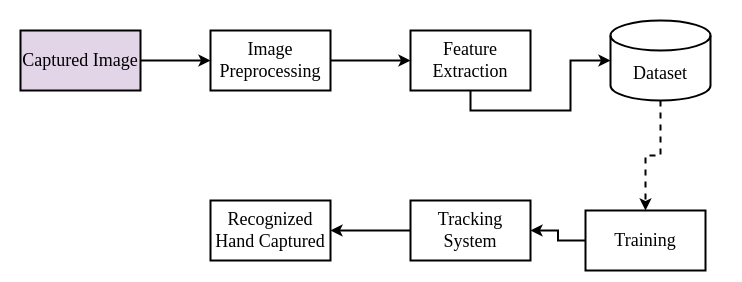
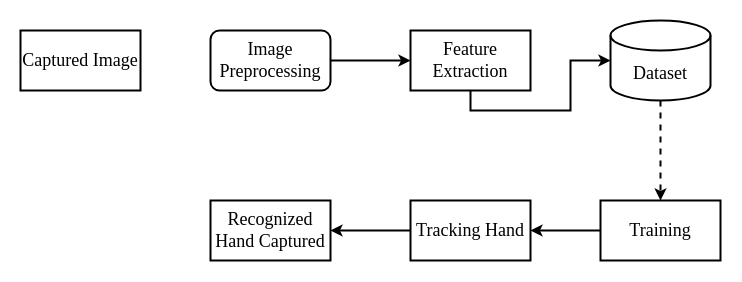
node "Captured Image": fillcolor #e1d5e7 -> #ffffff
edge "Captured Image" -> "Image Preprocessing": removed
node "Image Preprocessing": shape rectangle -> rounded rectangle
node "Tracking System": label "Tracking System" -> "Tracking Hand"
node "Training": moved (646, 241) -> (661, 231)
